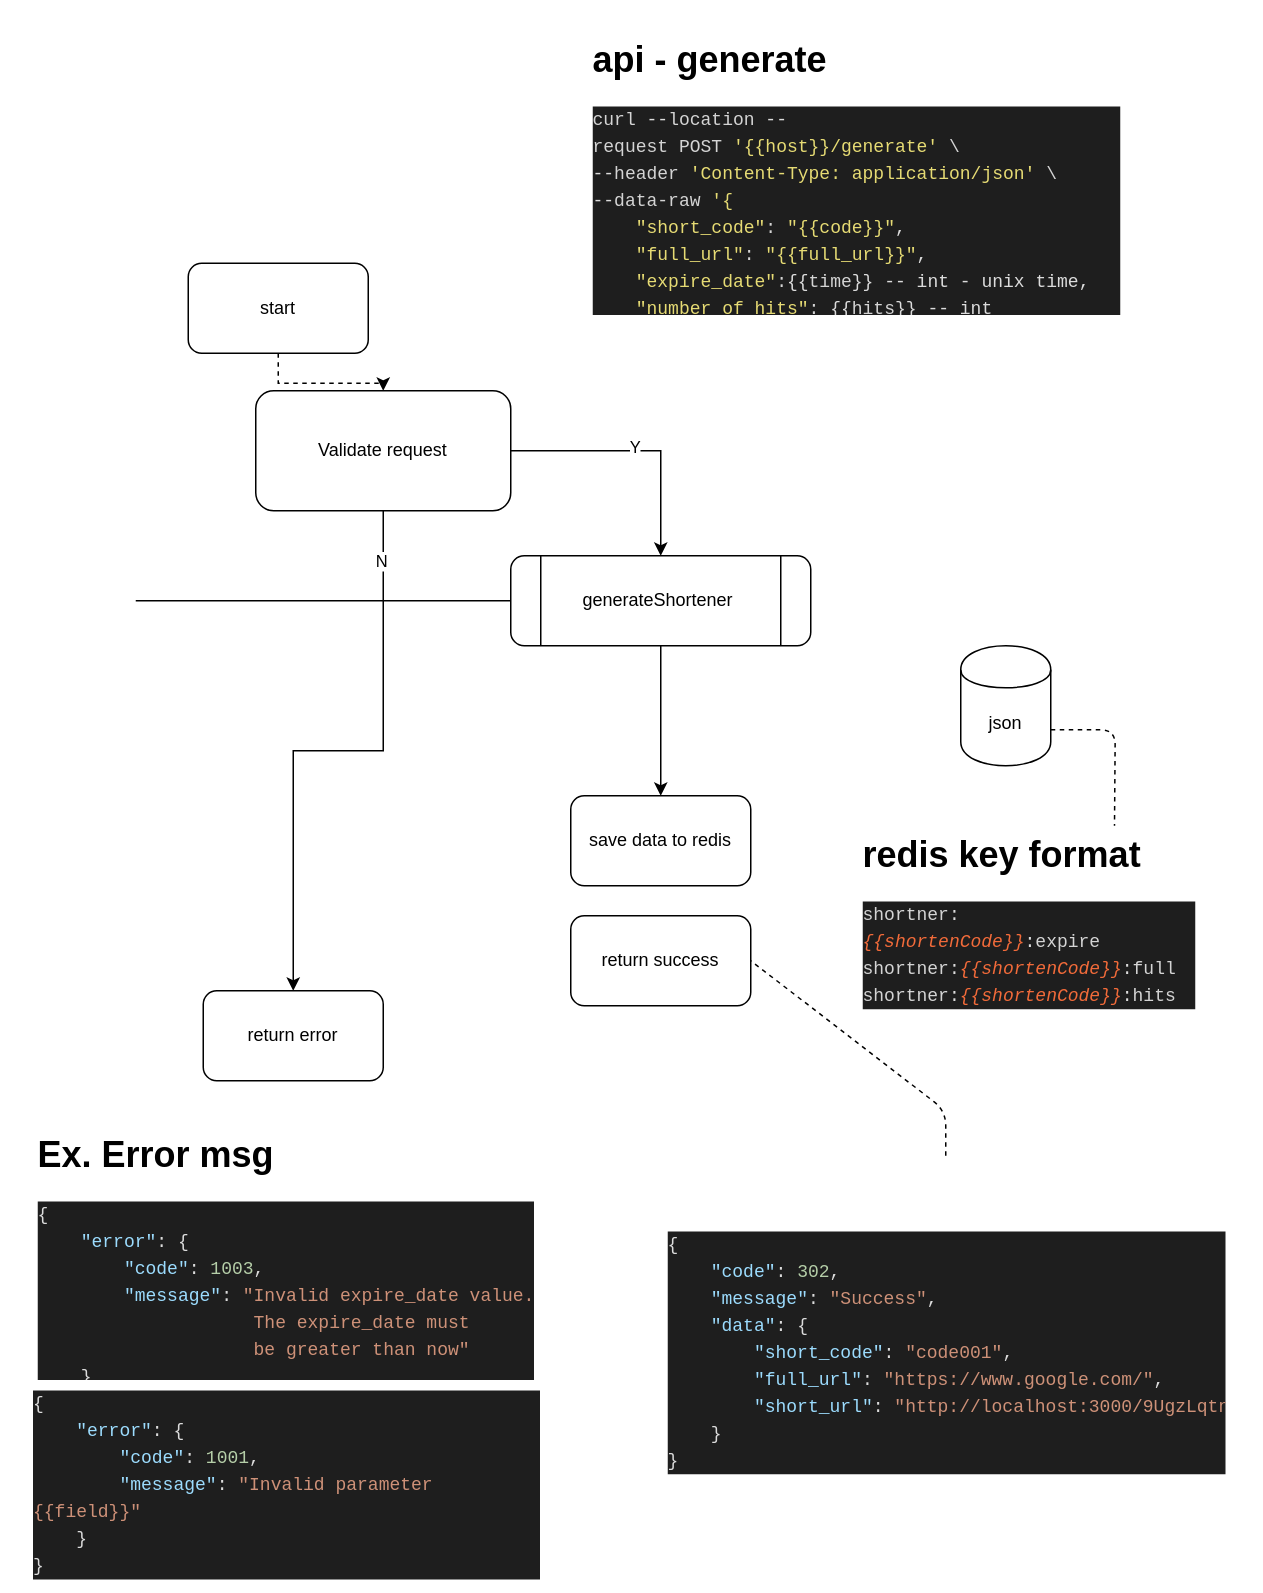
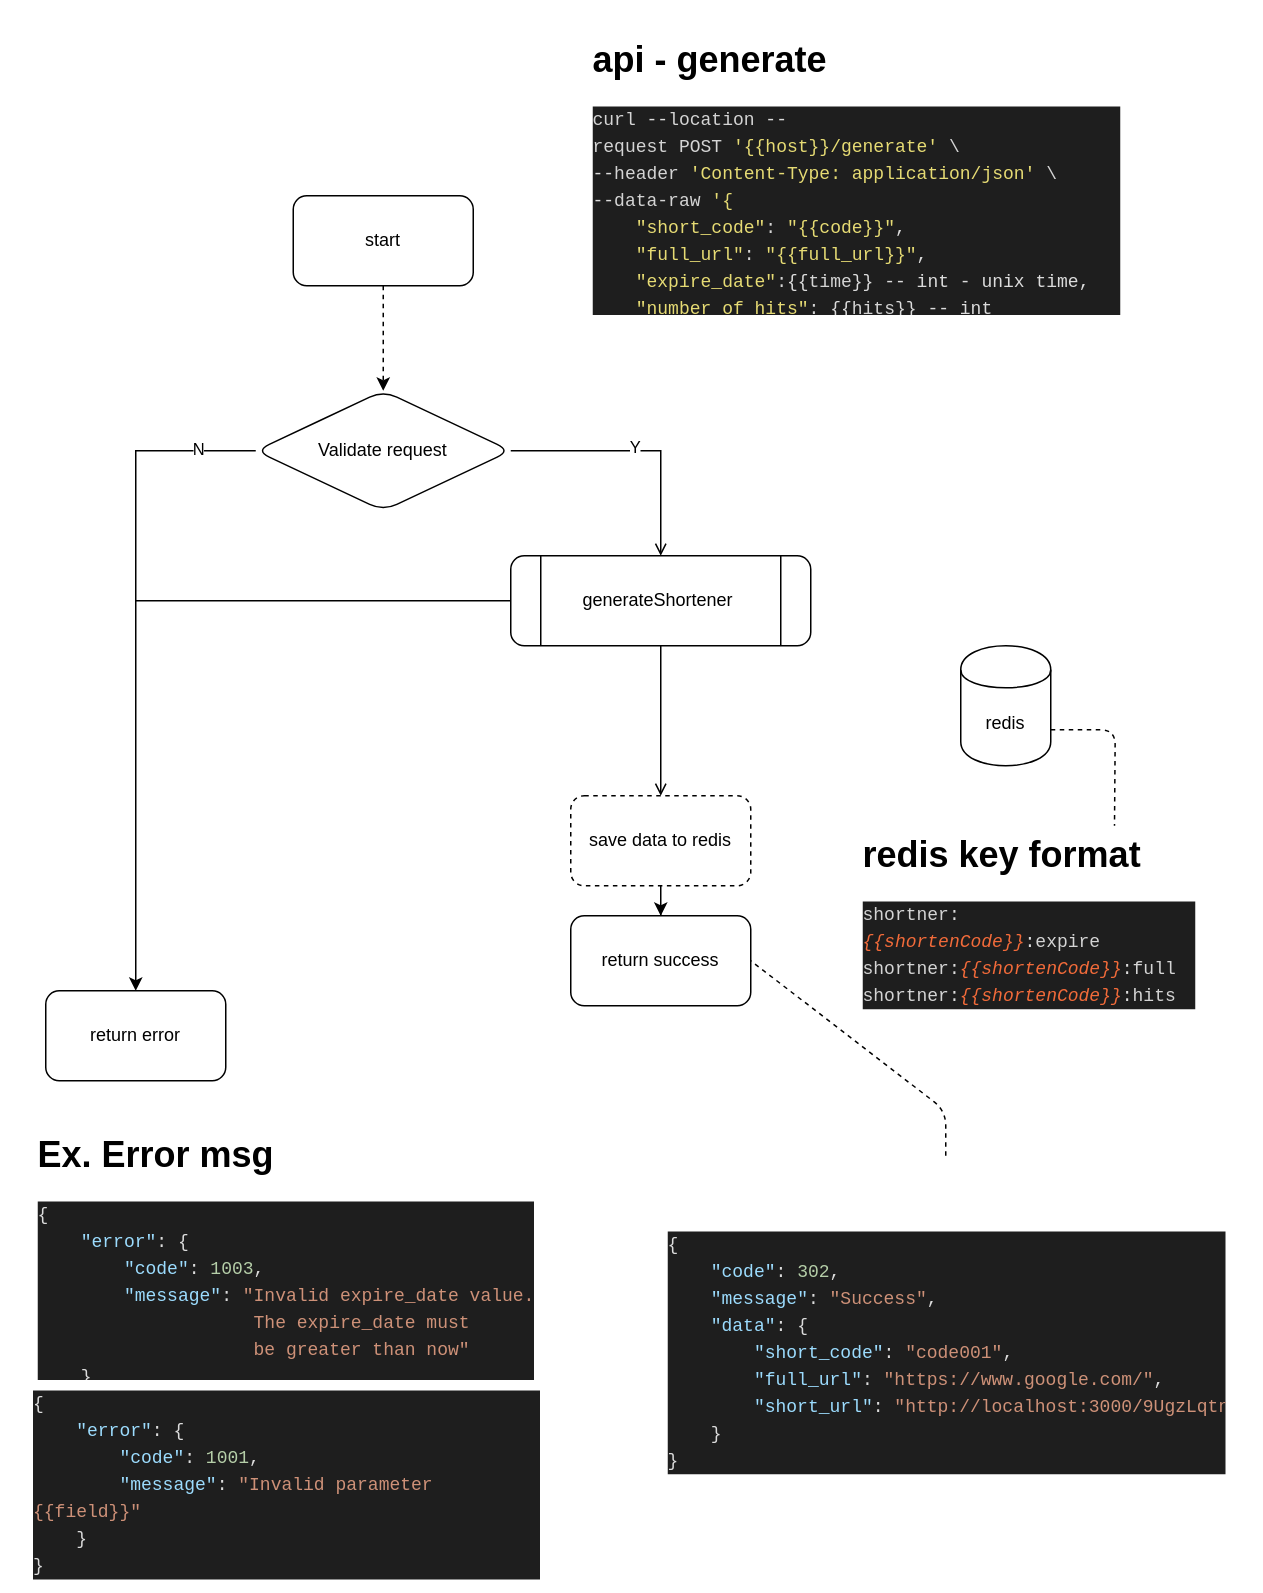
node "start": moved (278, 308) -> (383, 241)
node "Validate request": shape rounded rectangle -> diamond
edge "Validate request" -> "generateShortener": arrowhead classic -> open
node "json": label "json" -> "redis"
edge "generateShortener" -> "save data to redis": arrowhead classic -> open
node "save data to redis": style solid -> dashed
edge "save data to redis" -> "return success": added
node "return error": moved (293, 1036) -> (136, 1036)
